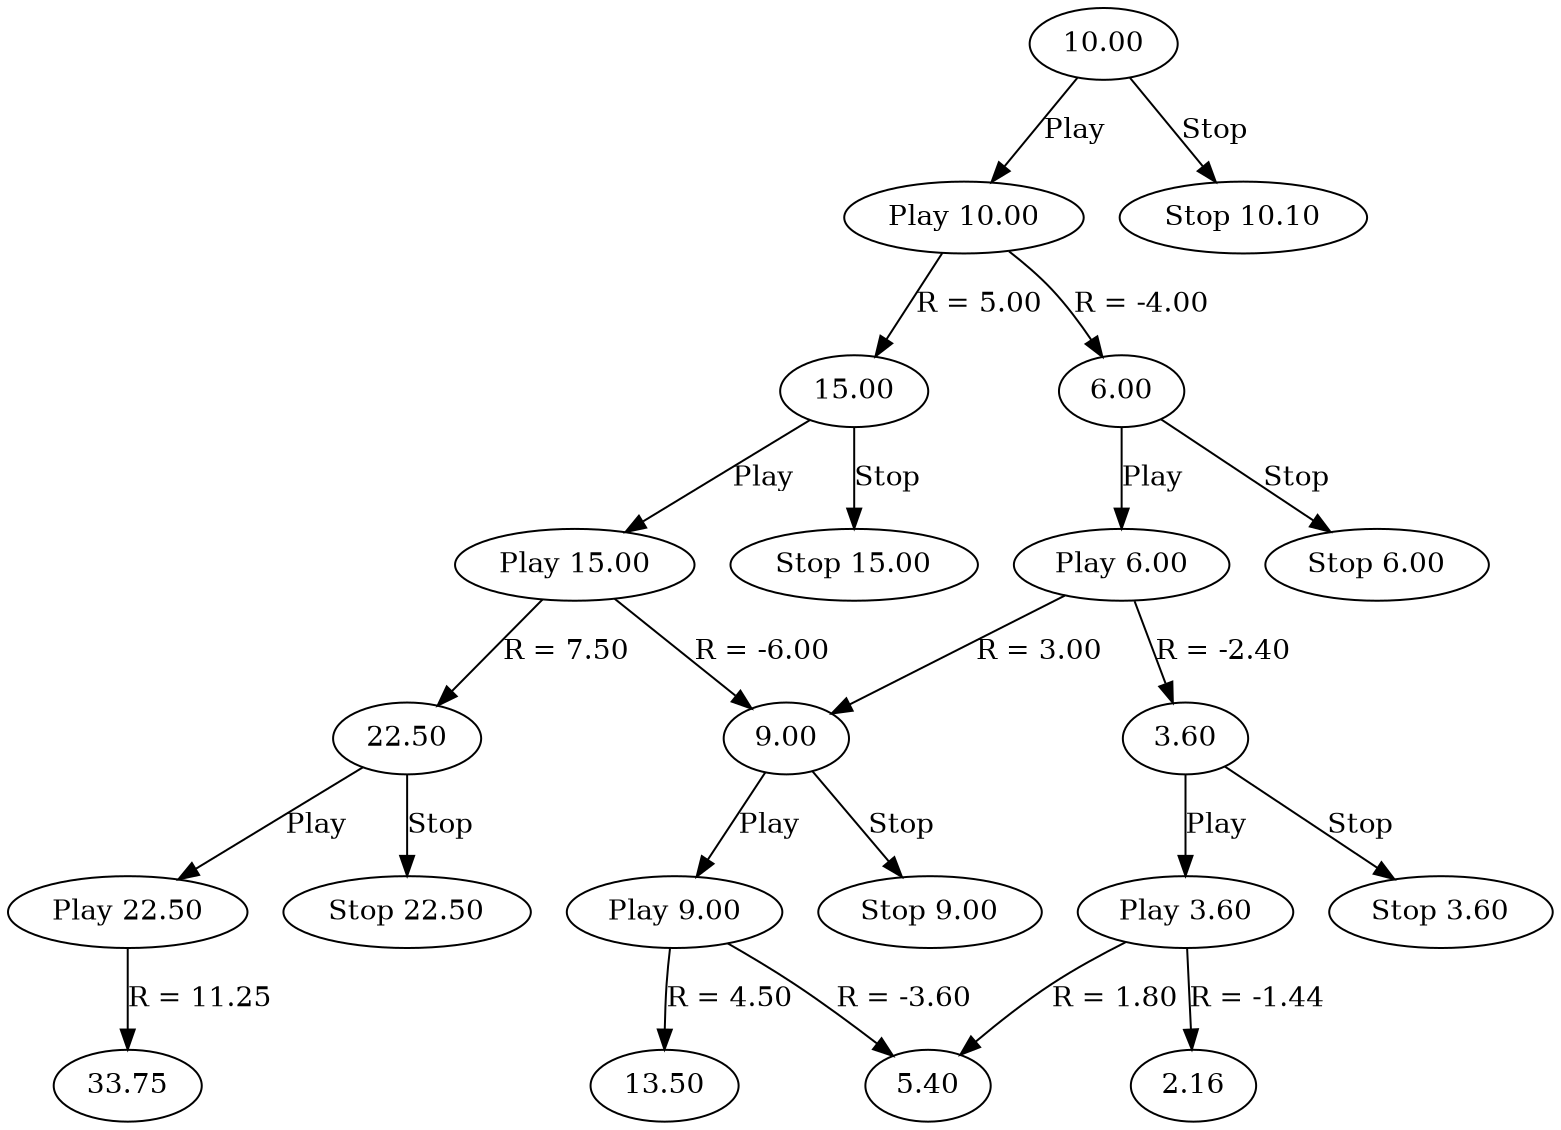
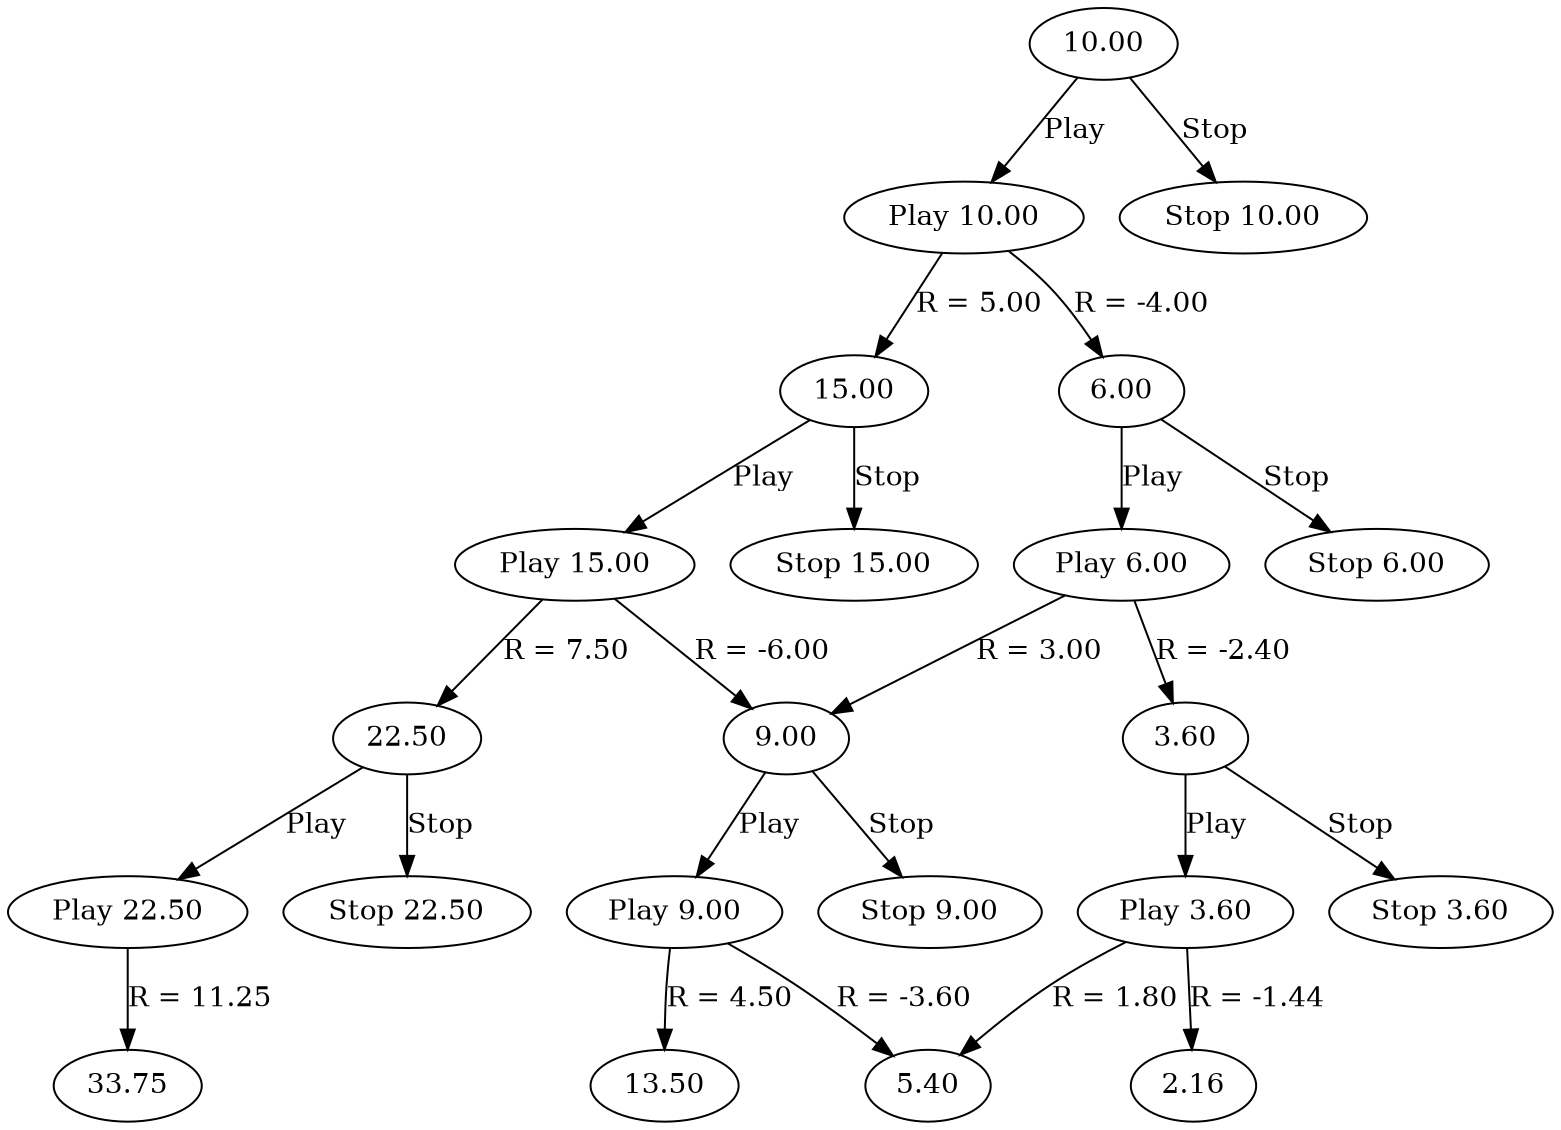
node "Stop 10.10": label "Stop 10.10" -> "Stop 10.00"
